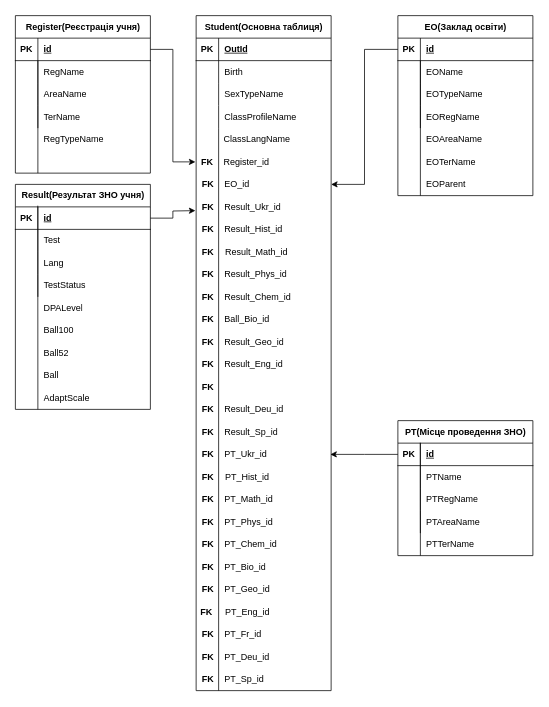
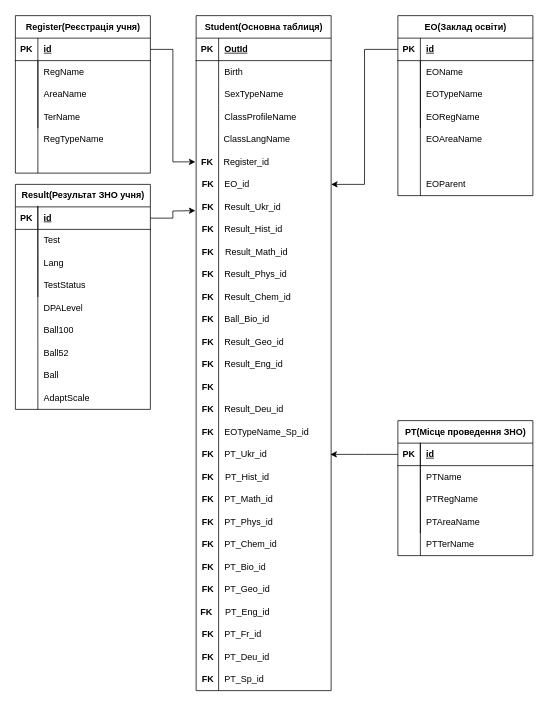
node "EOTerName": removed
node "Result_Sp_id": label "Result_Sp_id" -> "EOTypeName_Sp_id"
